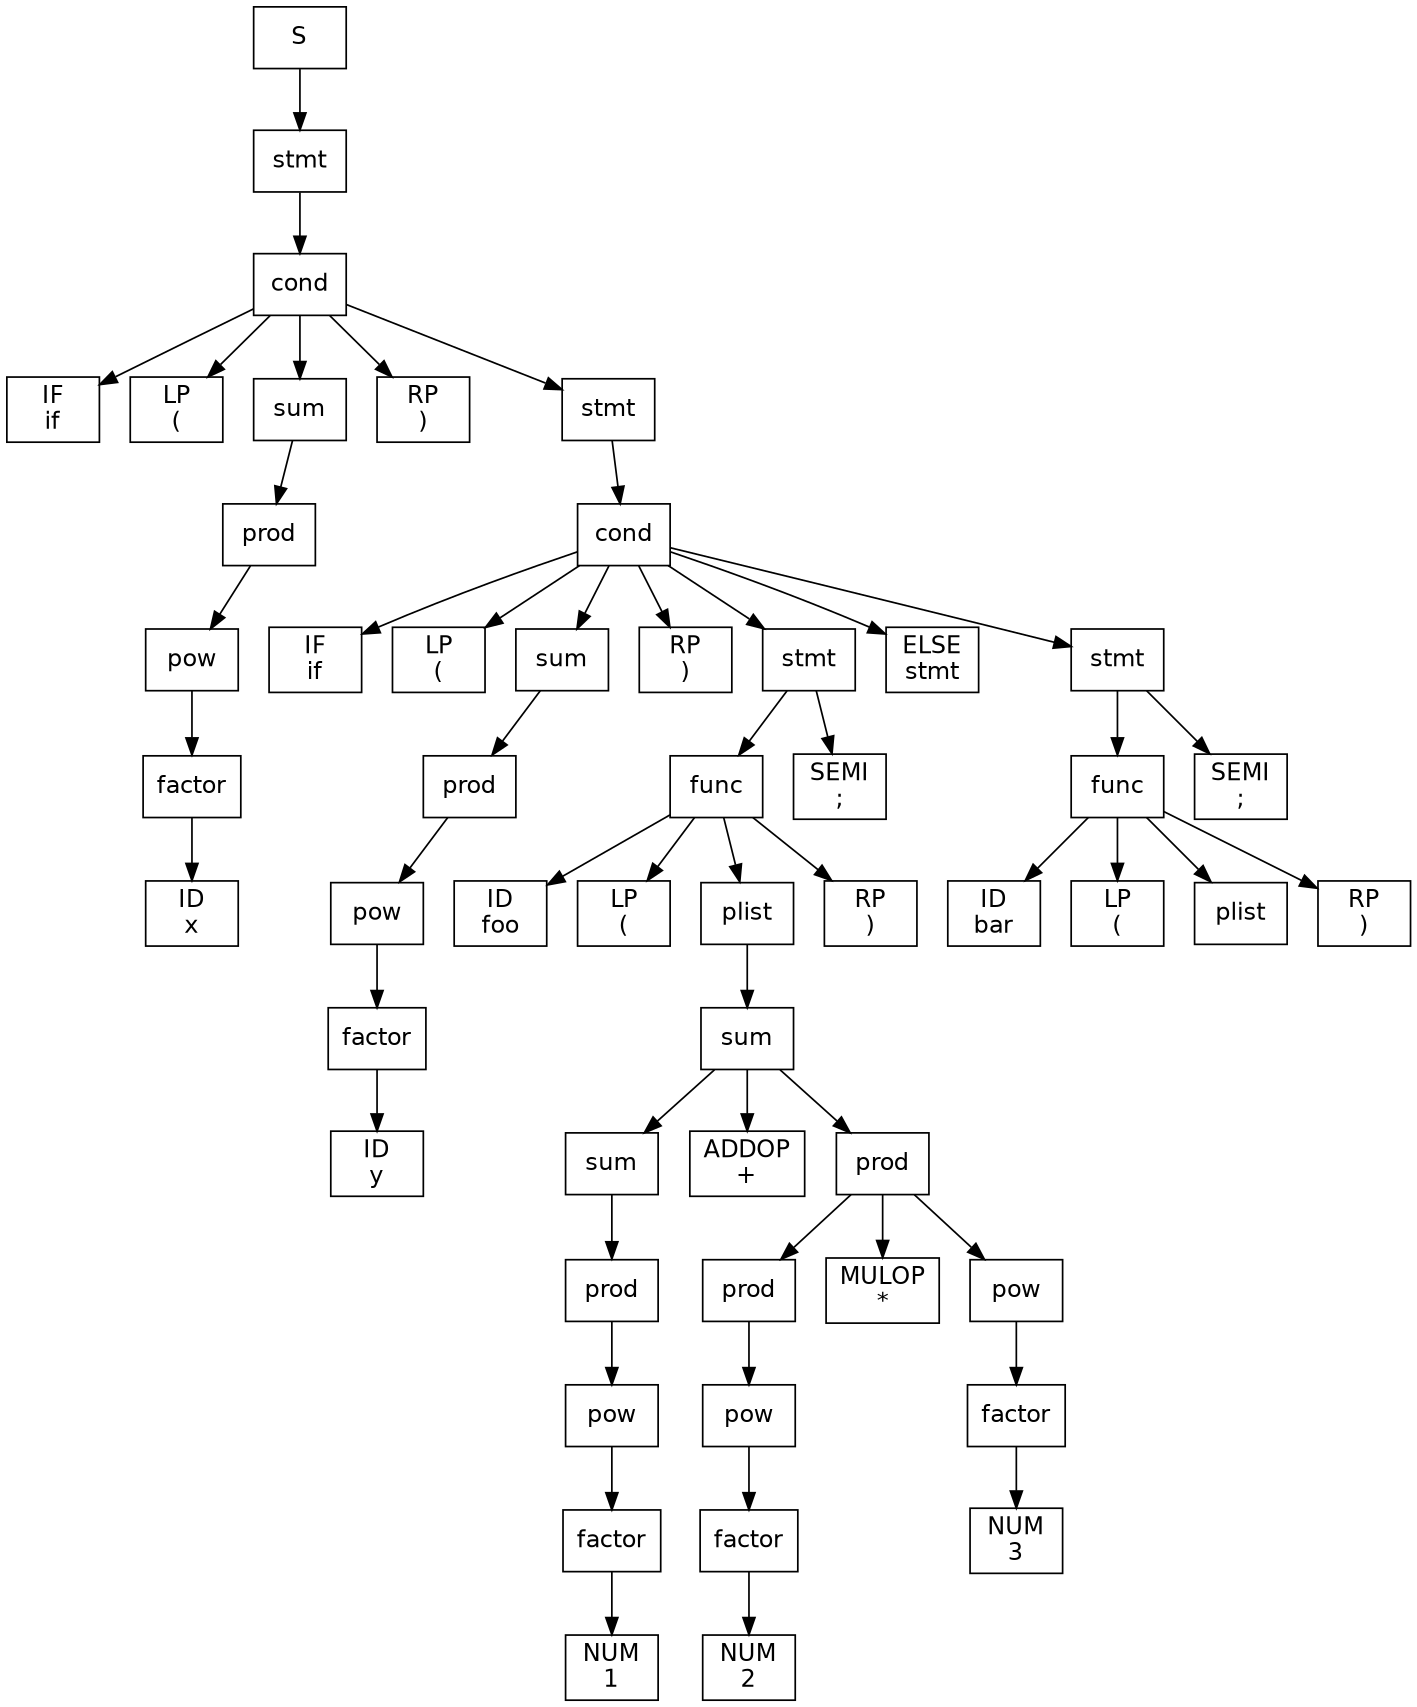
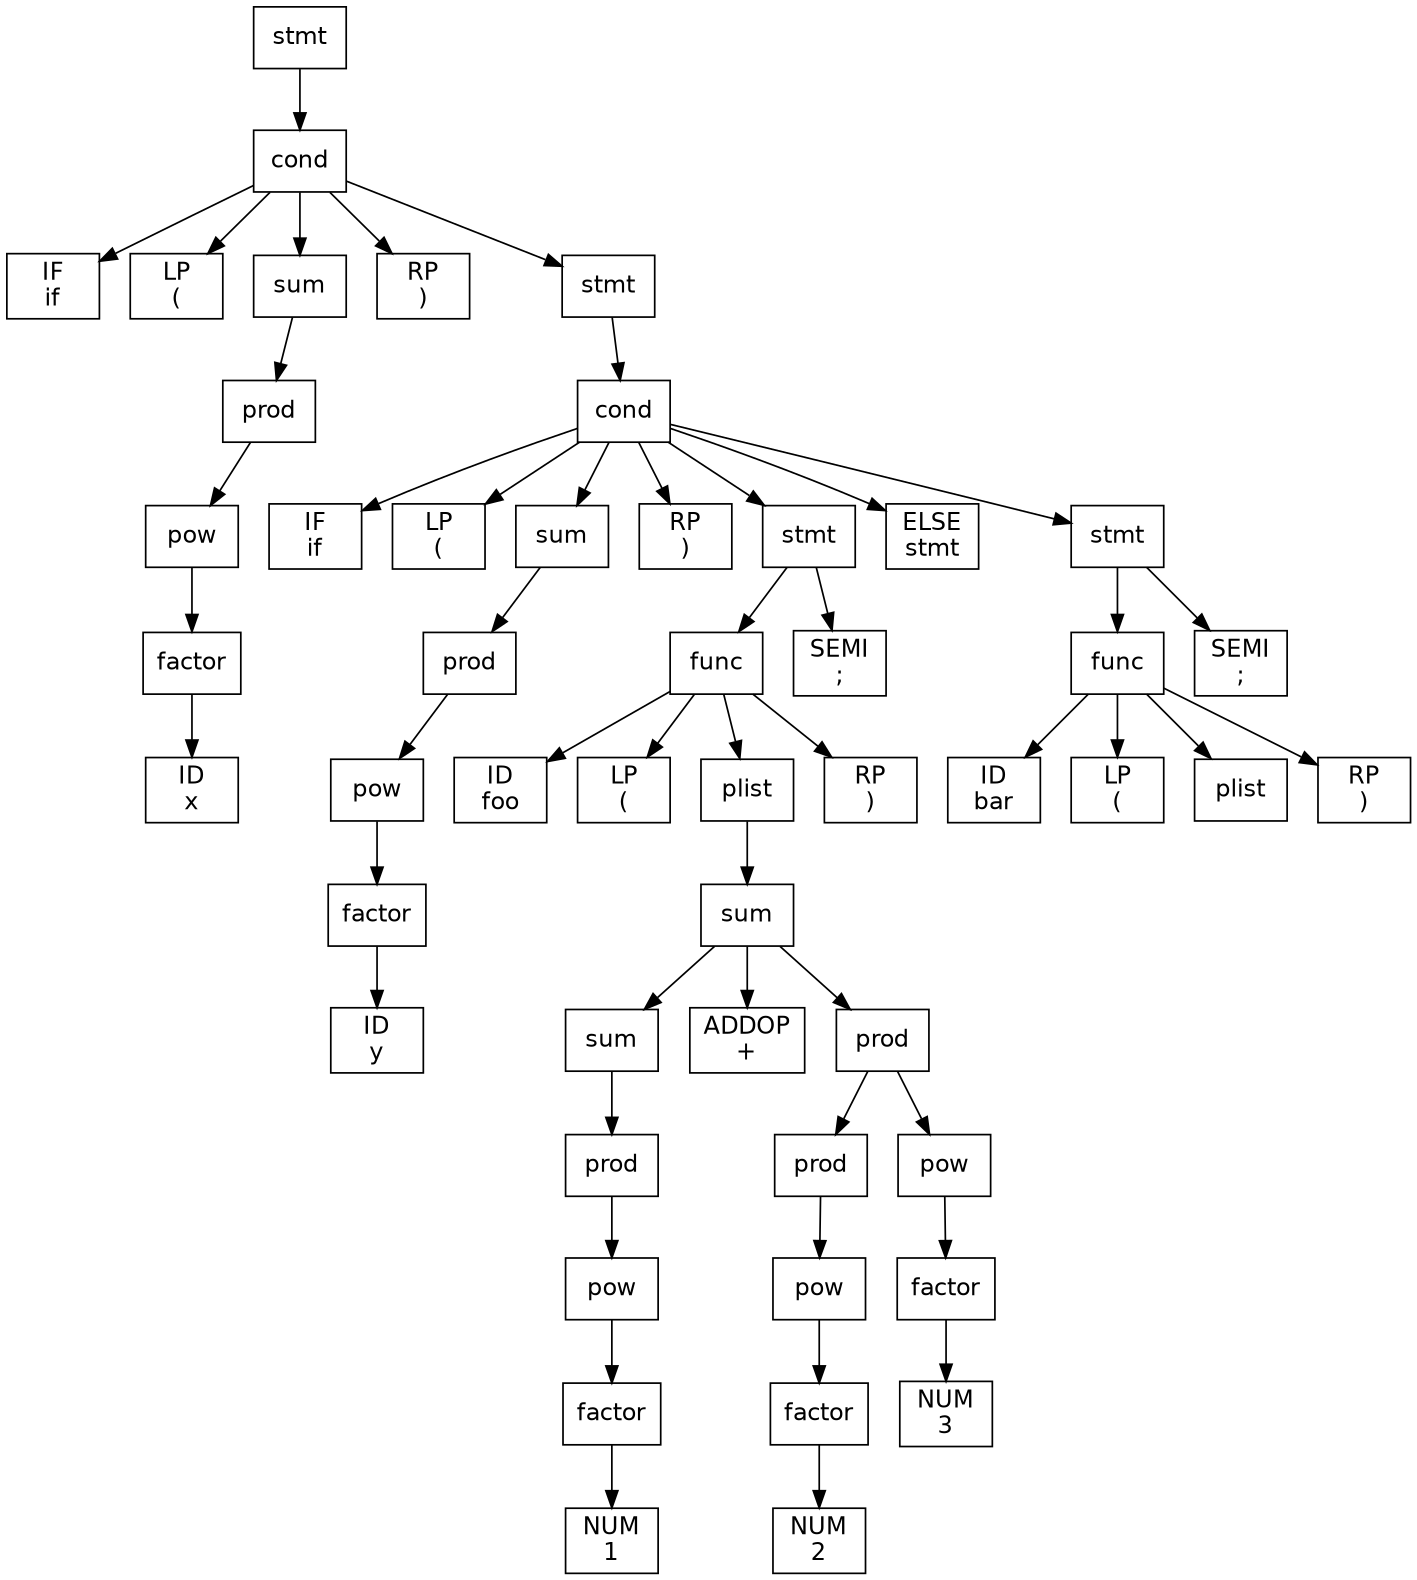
node "S": removed
node "MULOP": removed
